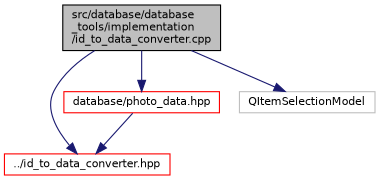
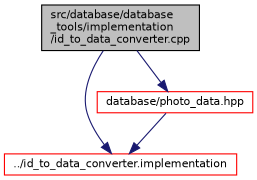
node "QItemSelectionModel": removed
node "../id_to_data_converter.hpp": label "../id_to_data_converter.hpp" -> "../id_to_data_converter.implementation"
